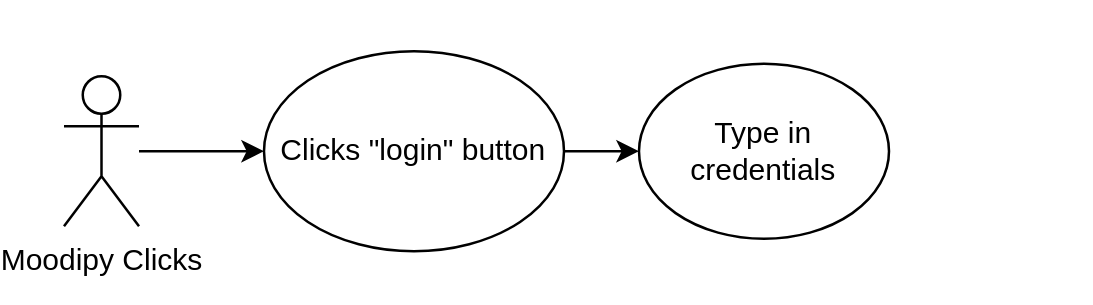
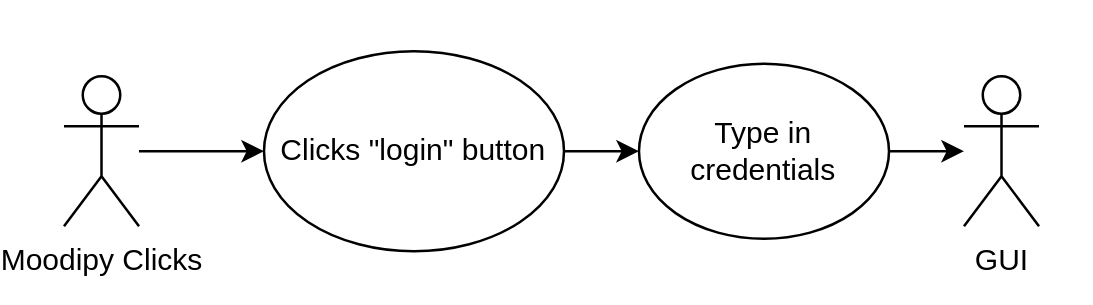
edge "Type in credentials" -> "GUI": added
node "GUI": added
